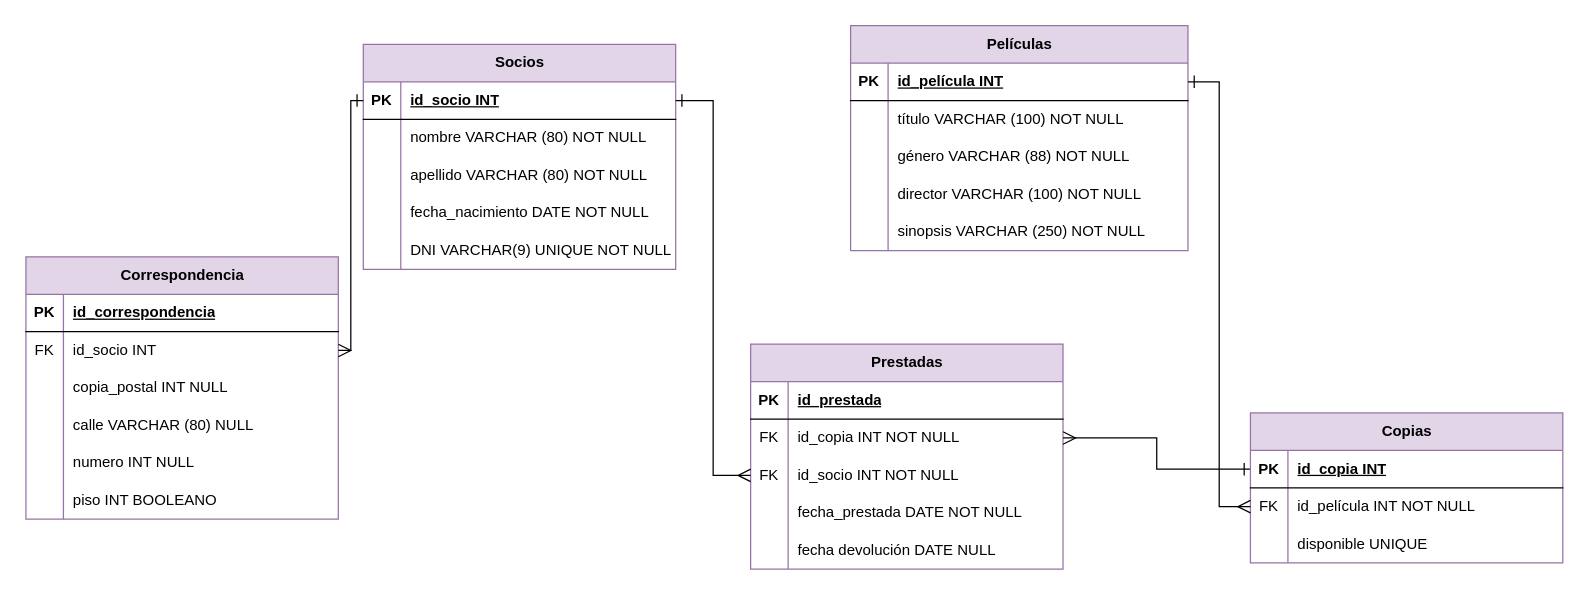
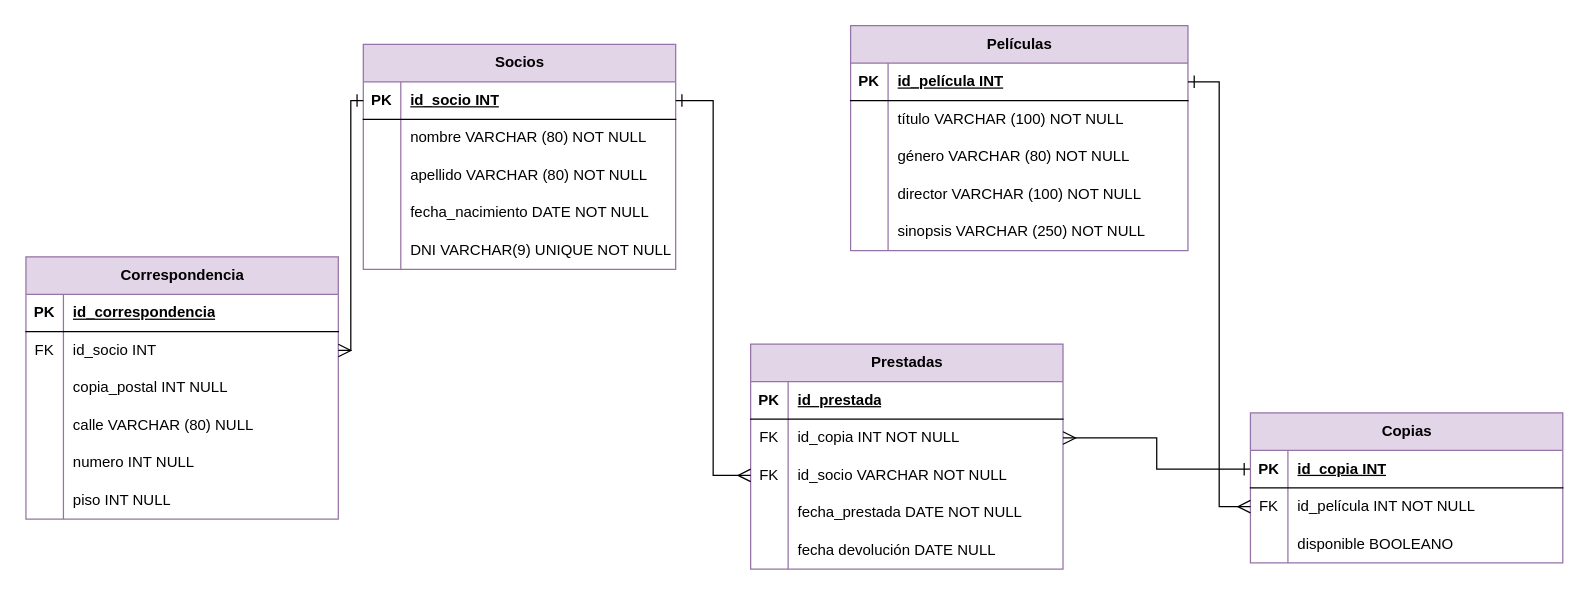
node "género VARCHAR (88) NOT NULL": label "género VARCHAR (88) NOT NULL" -> "género VARCHAR (80) NOT NULL"
node "id_socio INT NOT NULL": label "id_socio INT NOT NULL" -> "id_socio VARCHAR NOT NULL"
node "piso INT BOOLEANO": label "piso INT BOOLEANO" -> "piso INT NULL"
node "disponible UNIQUE": label "disponible UNIQUE" -> "disponible BOOLEANO"
